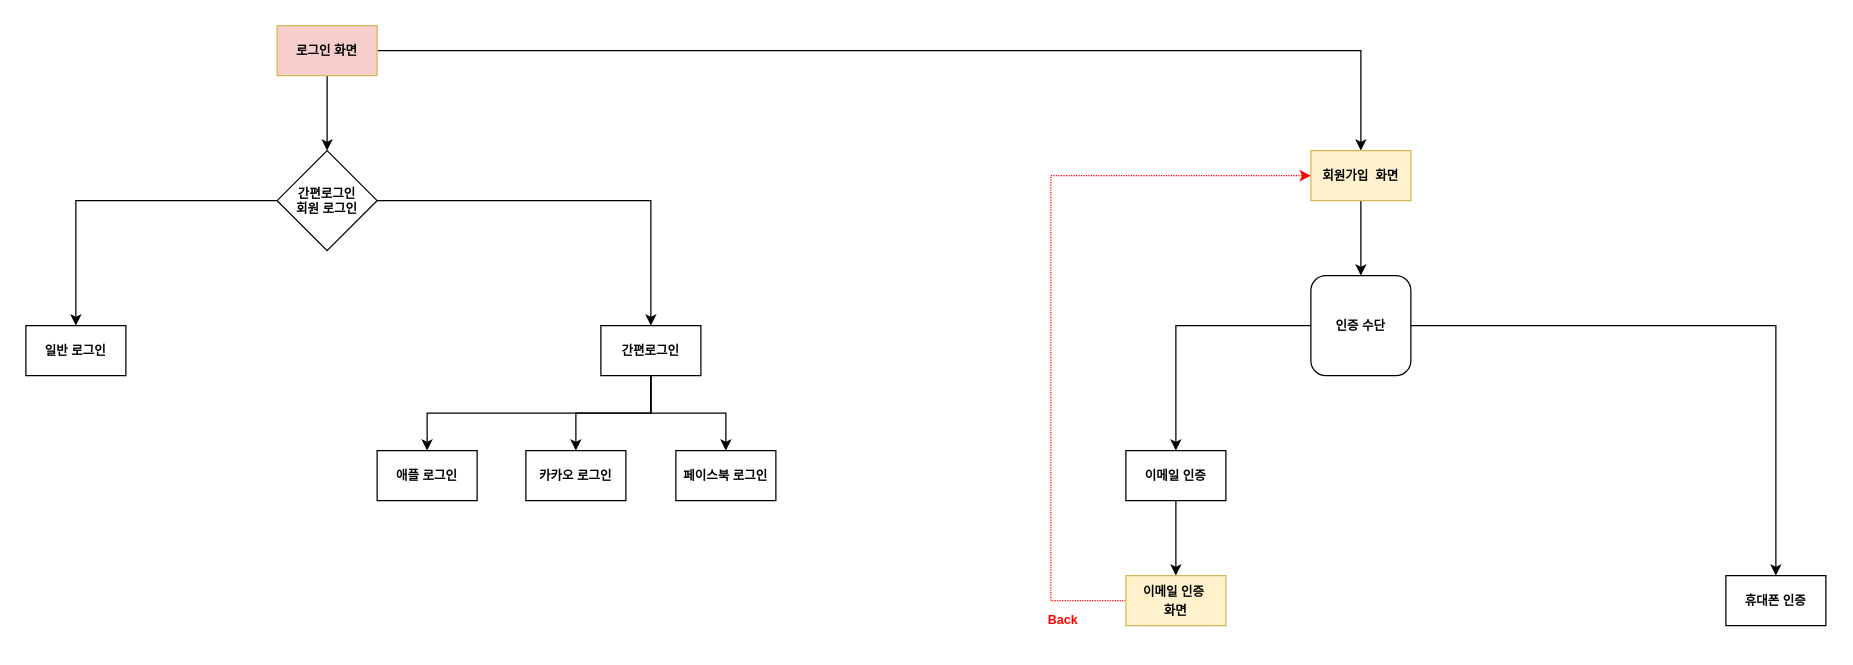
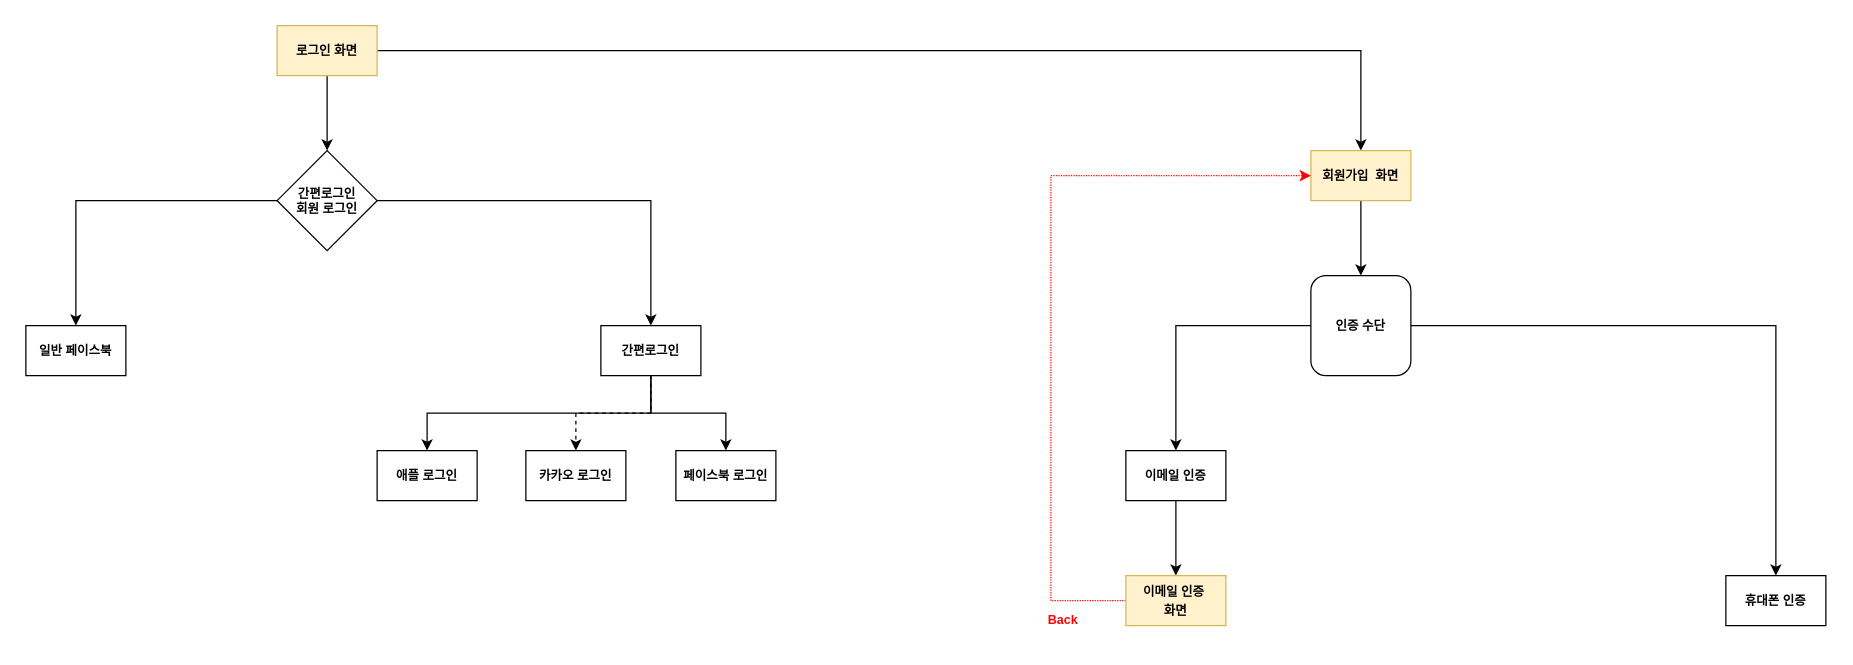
node "로그인 화면": fillcolor #f8cecc -> #fff2cc
node "일반 로그인": label "일반 로그인" -> "일반 페이스북"
edge "간편로그인" -> "카카오 로그인": style solid -> dashed
